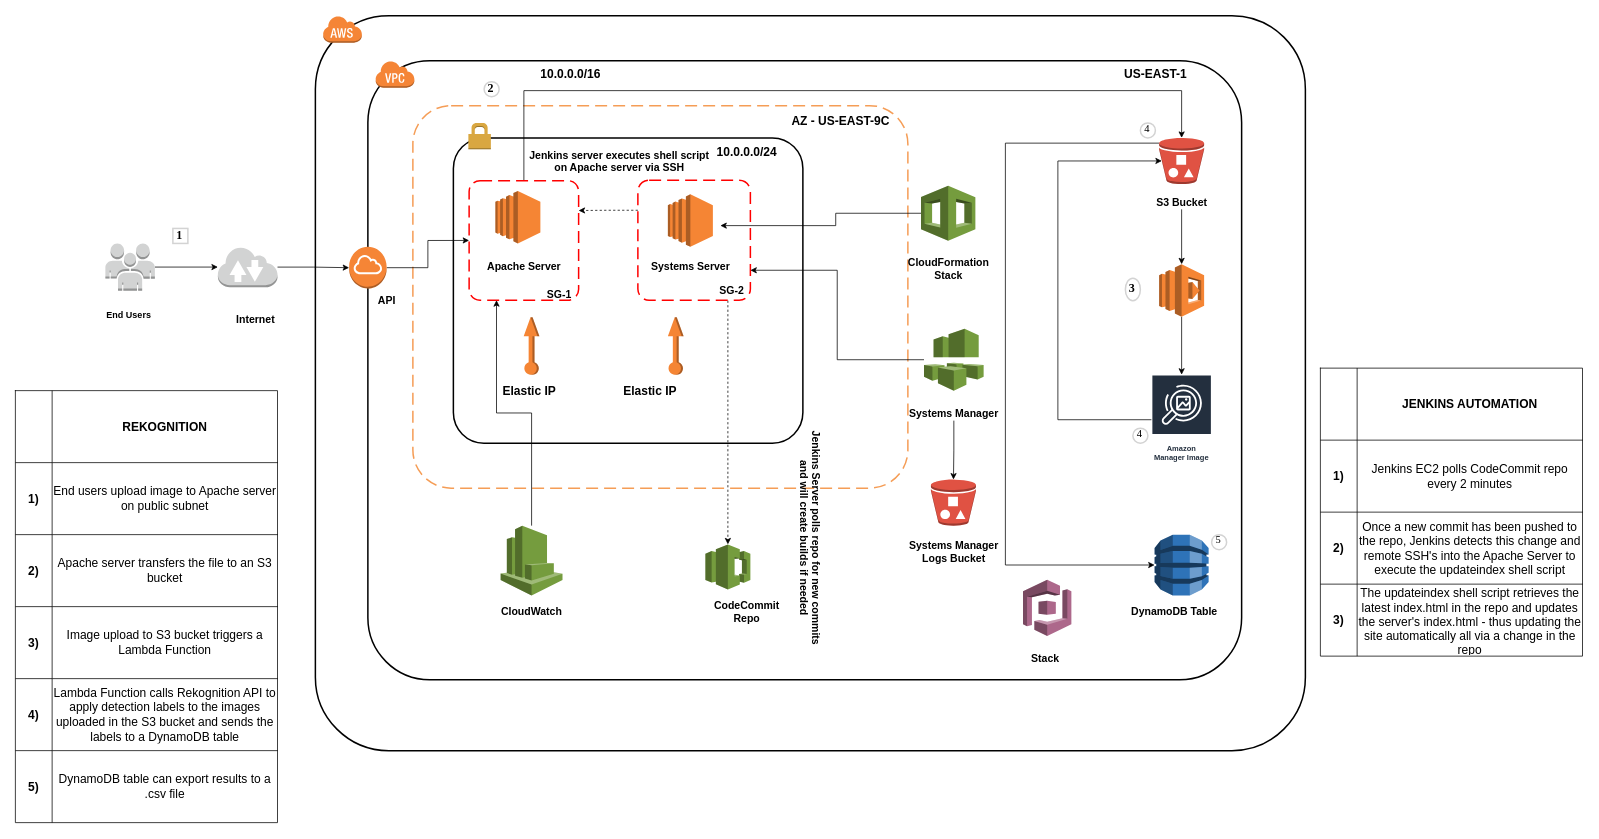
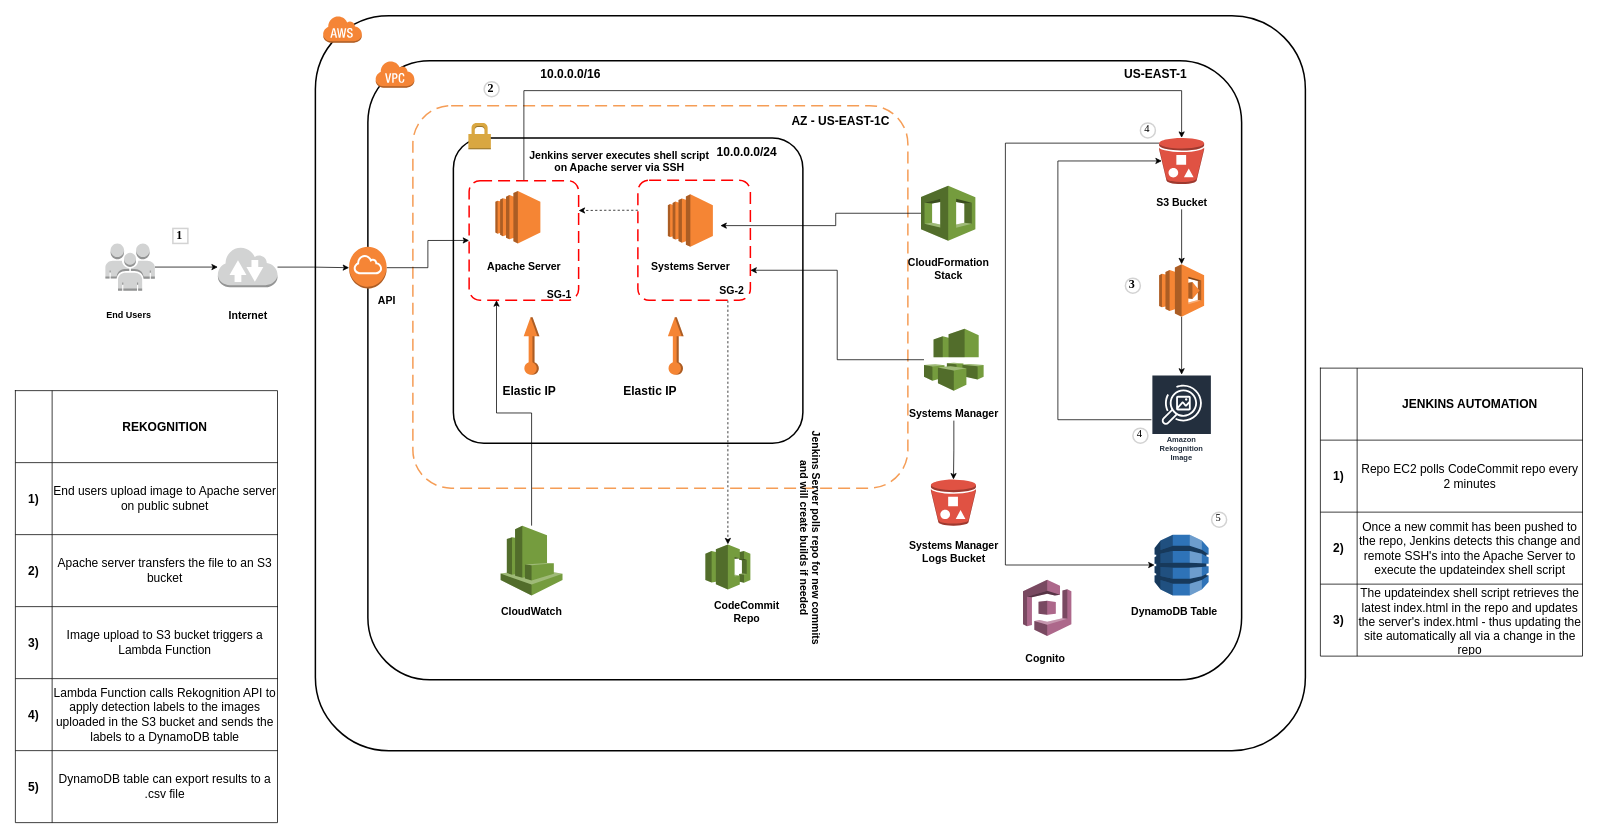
node "AZ - US-EAST-9C": label "AZ - US-EAST-9C" -> "AZ - US-EAST-1C"
node "3": size 15x23 -> 15x15
node "Internet": moved (255, 319) -> (248, 315)
node "Amazon Manager Image": label "Amazon Manager Image" -> "Amazon Rekognition Image"
node "Jenkins EC2 polls CodeCommit repo every 2 minutes": label "Jenkins EC2 polls CodeCommit repo every 2 minutes" -> "Repo EC2 polls CodeCommit repo every 2 minutes"
node "5": moved (1219, 542) -> (1219, 519)
node "Stack": label "Stack" -> "Cognito"
